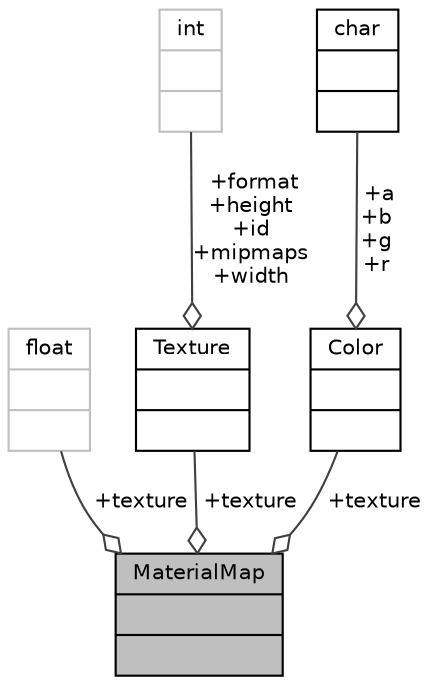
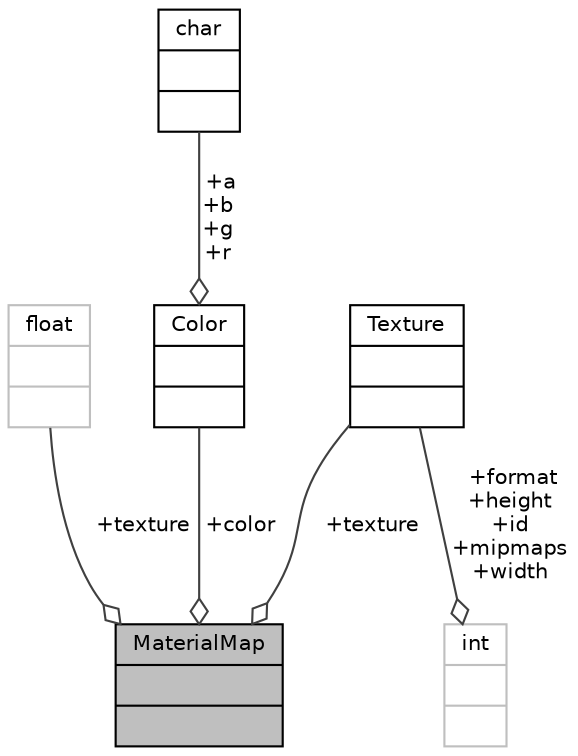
edge "int" -> "Texture": reversed
edge "Color" -> "MaterialMap": label " +texture" -> " +color"
